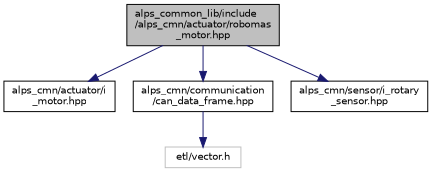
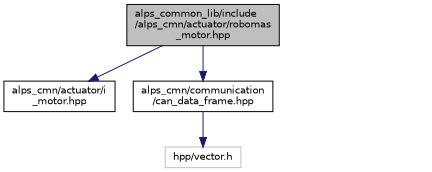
node "alps_cmn/sensor/i_rotary _sensor.hpp": removed
node "etl/vector.h": label "etl/vector.h" -> "hpp/vector.h"
